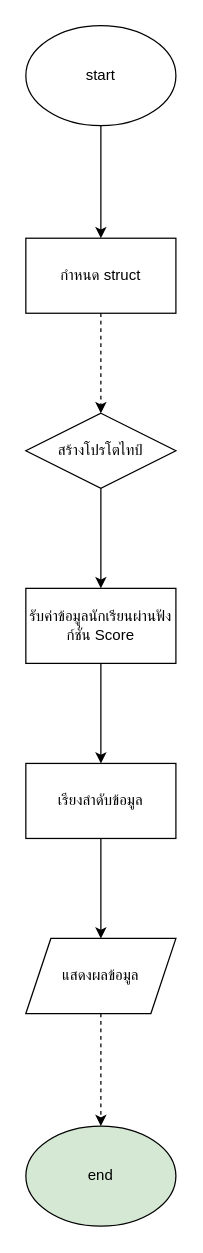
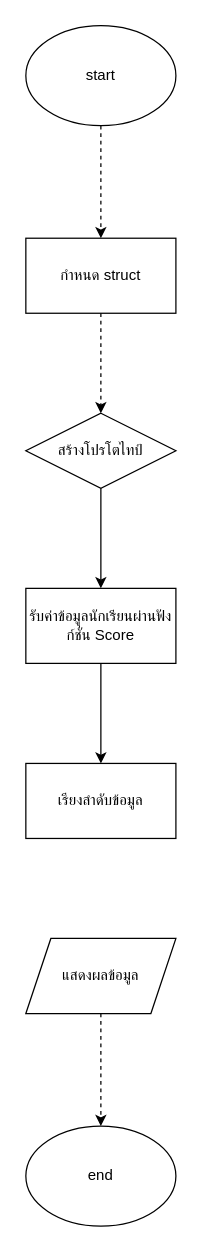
edge "start" -> "กำหนด struct": style solid -> dashed
edge "เรียงลำดับข้อมูล" -> "แสดงผลข้อมูล": removed
node "end": fillcolor #d5e8d4 -> #ffffff
